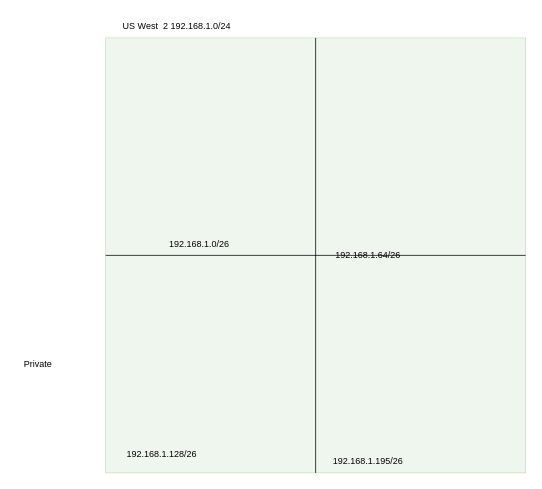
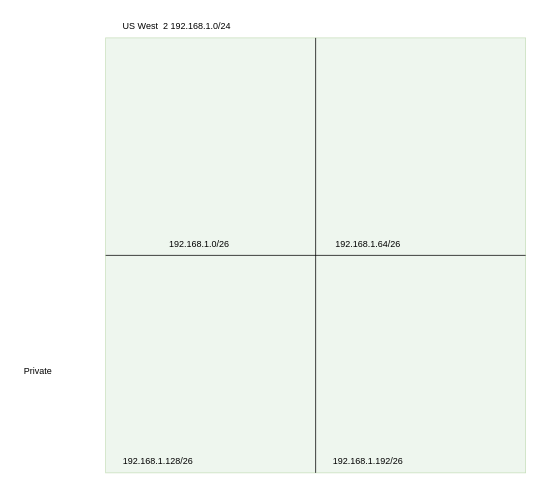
node "192.168.1.64/26": moved (368, 255) -> (368, 244)
node "Private": moved (38, 364) -> (38, 372)
node "192.168.1.128/26": moved (162, 454) -> (158, 462)
node "192.168.1.195/26": label "192.168.1.195/26" -> "192.168.1.192/26"
